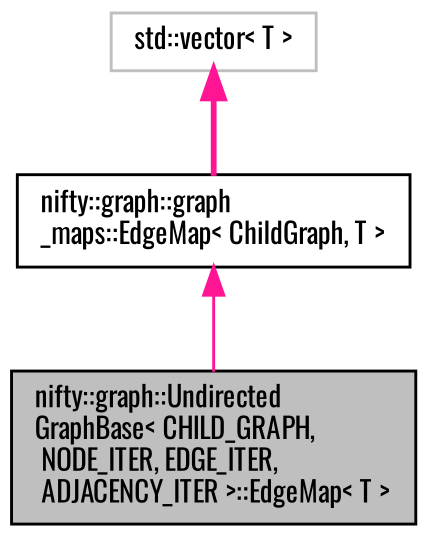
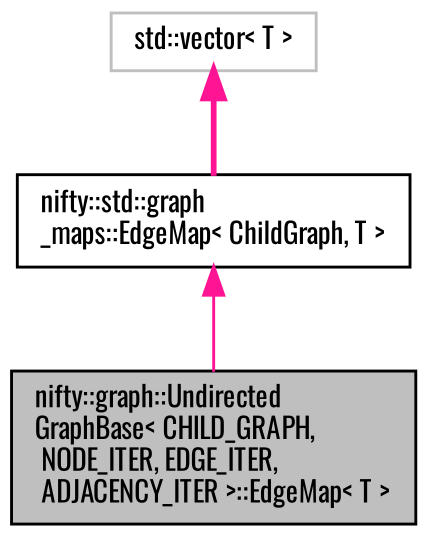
node "nifty::graph::graph _maps::EdgeMap< ChildGraph, T >": label "nifty::graph::graph _maps::EdgeMap< ChildGraph, T >" -> "nifty::std::graph _maps::EdgeMap< ChildGraph, T >"
